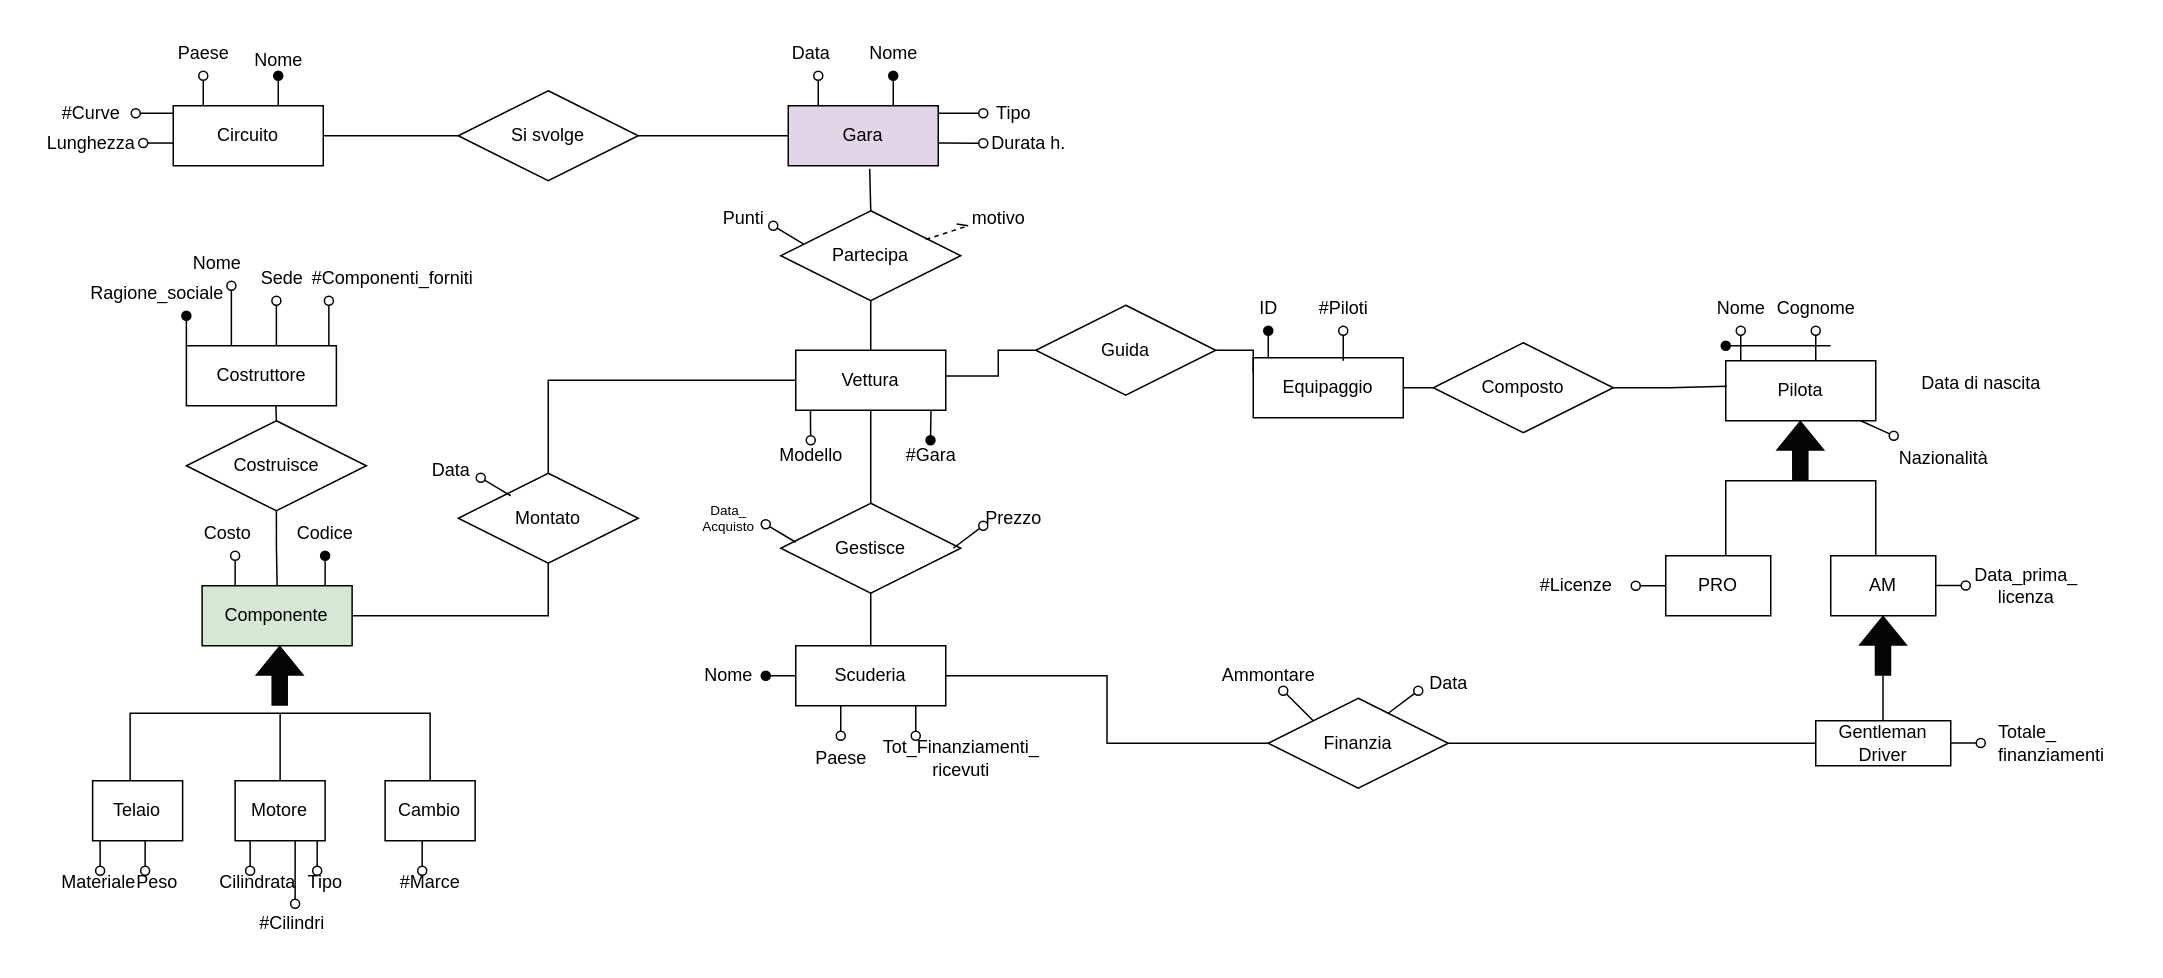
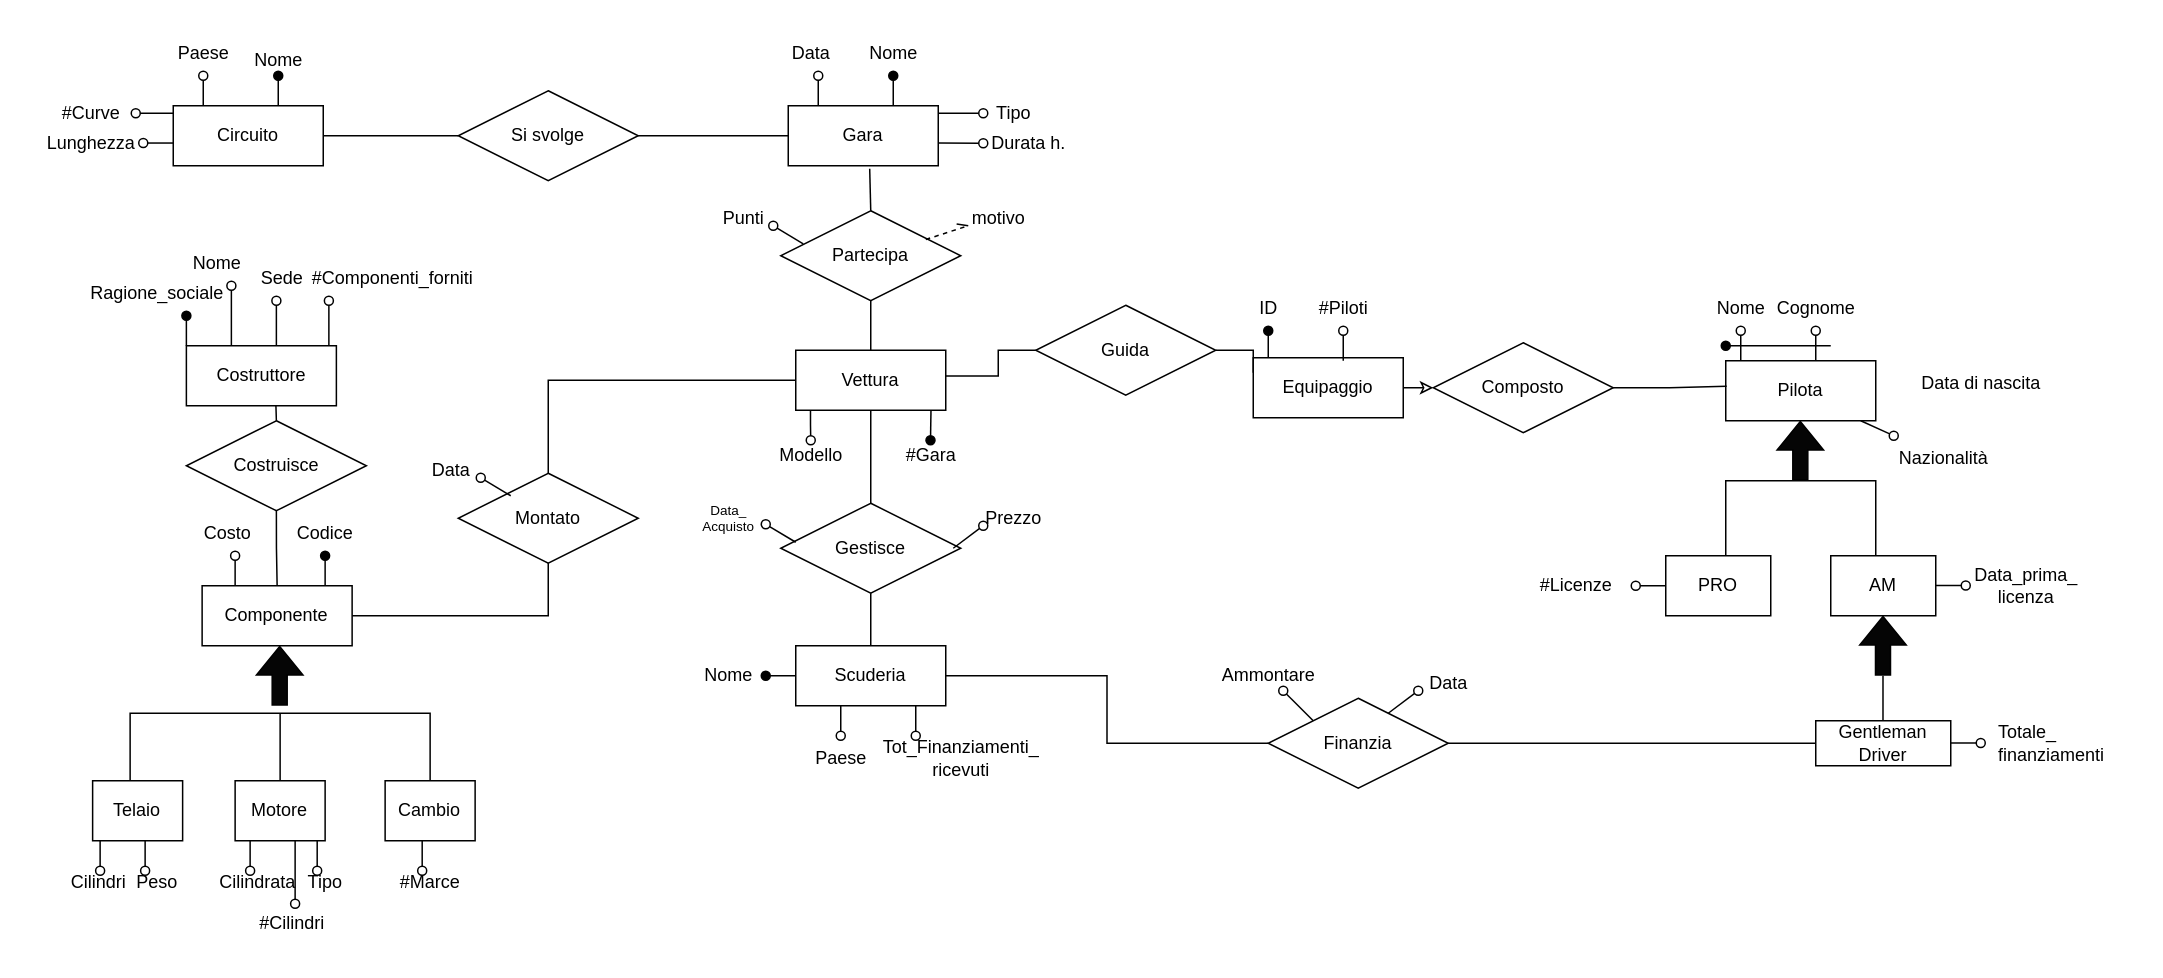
node "Gara": fillcolor #e1d5e7 -> #ffffff
edge "Equipaggio" -- "Composto": arrowhead none -> classic
node "Componente": fillcolor #d5e8d4 -> #ffffff
node "Materiale": label "Materiale" -> "Cilindri"
